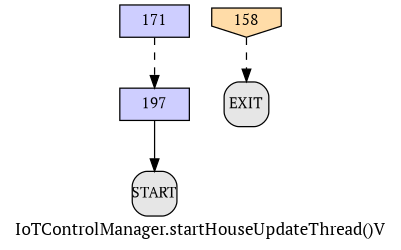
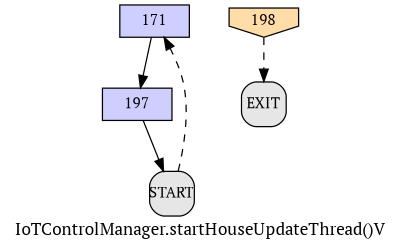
node "158": label "158" -> "198"
edge "171" -> "197": style dashed -> solid
edge "START" -> "171": added
